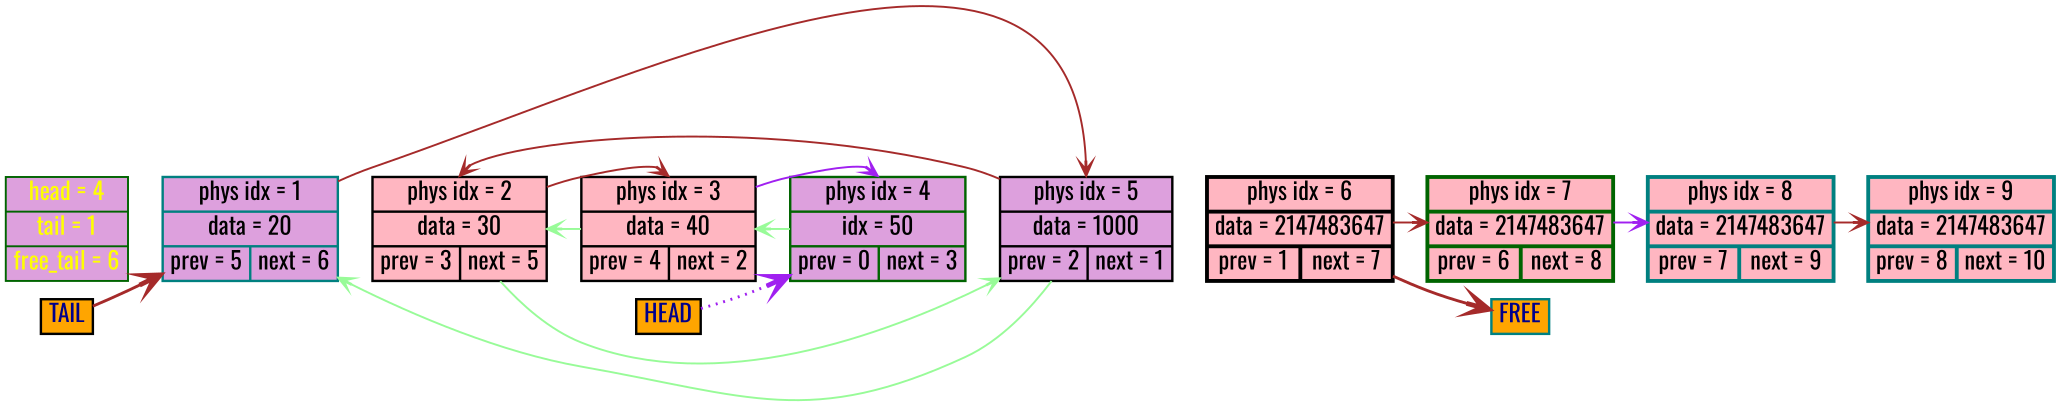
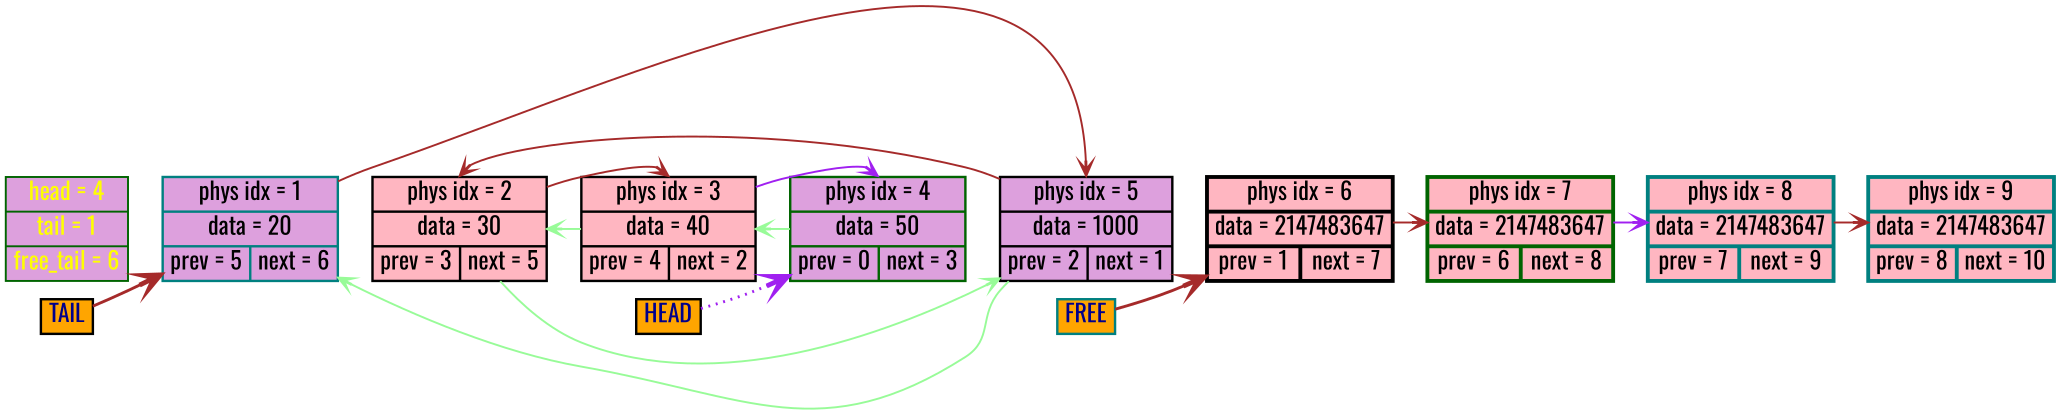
node "phys idx = 4": text "idx = 50" -> "data = 50"
edge "phys idx = 6" -> "FREE": reversed
